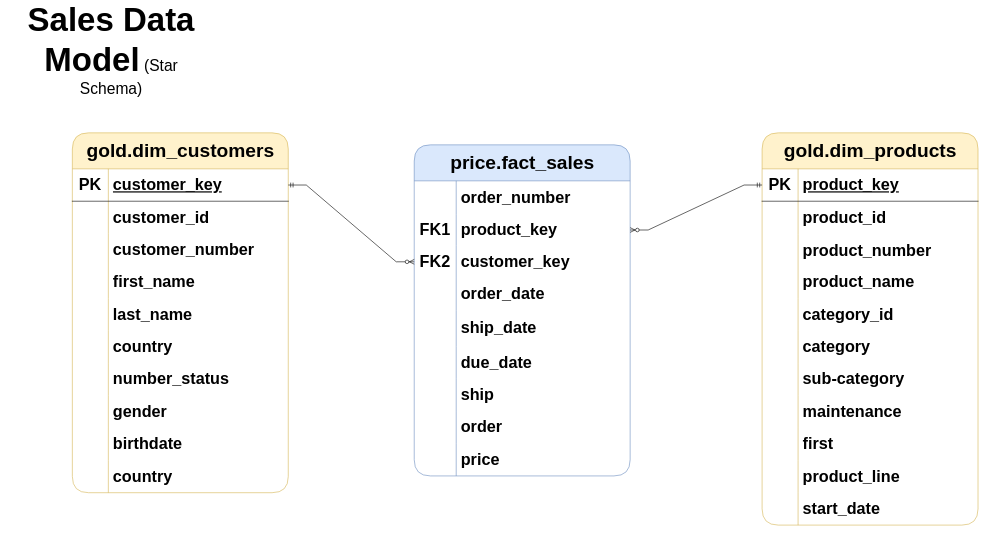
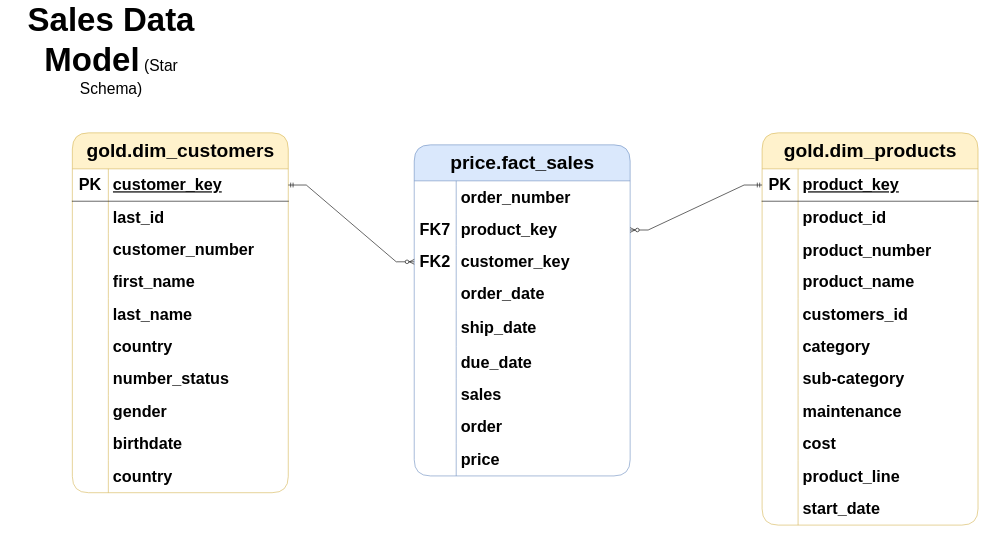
node "customer_id": label "customer_id" -> "last_id"
node "FK1": label "FK1" -> "FK7"
node "category_id": label "category_id" -> "customers_id"
node "ship": label "ship" -> "sales"
node "first": label "first" -> "cost"
